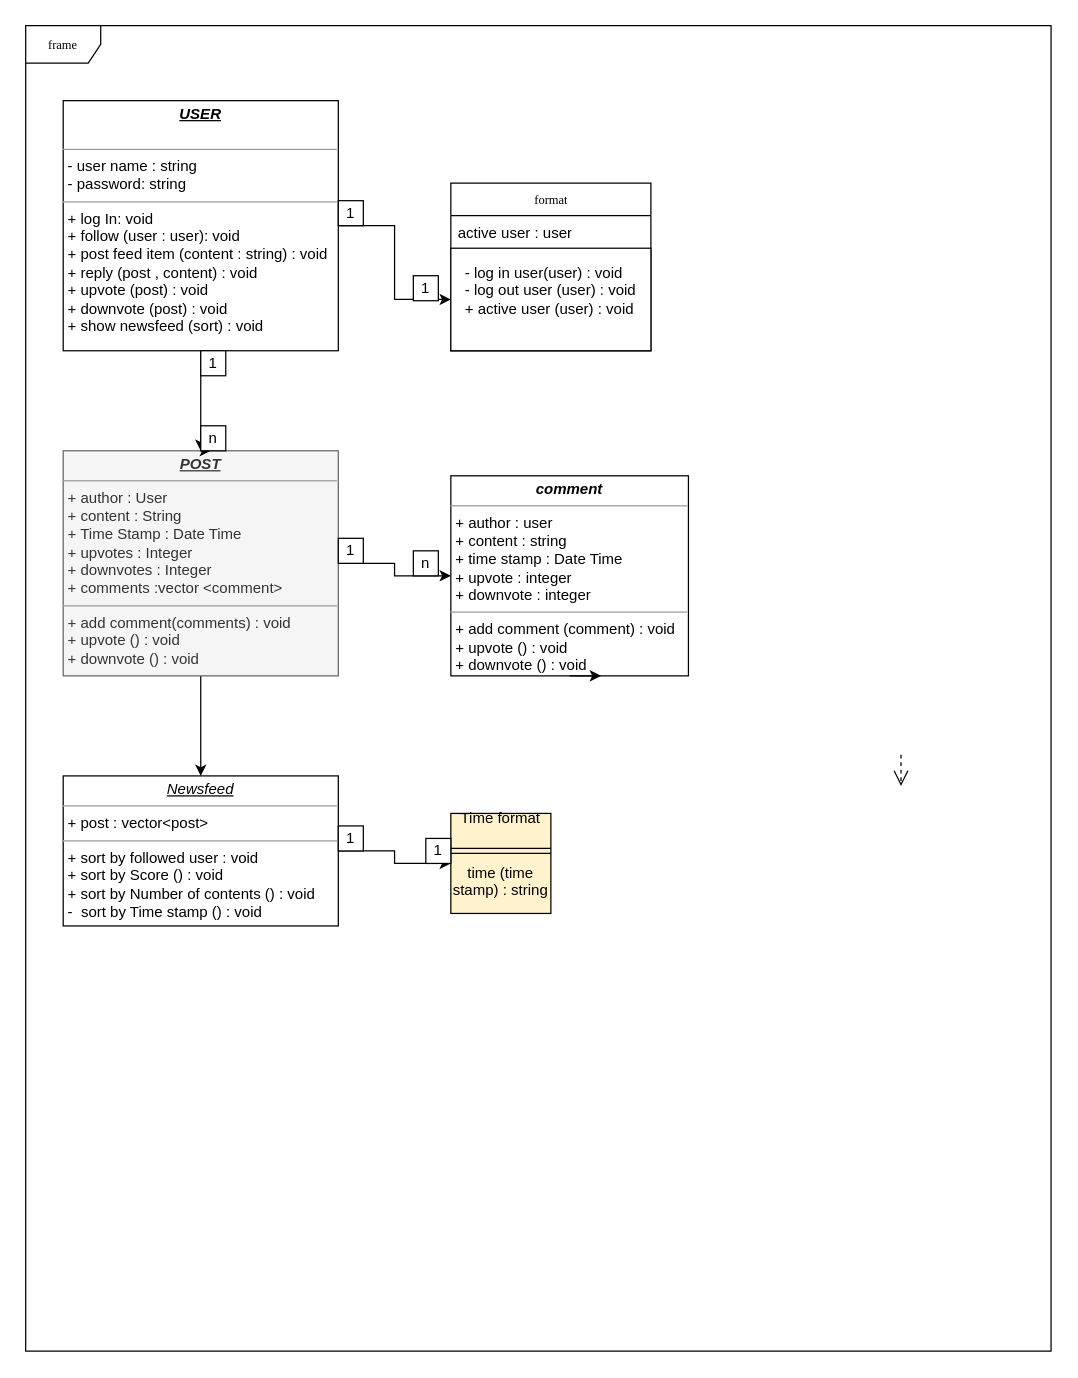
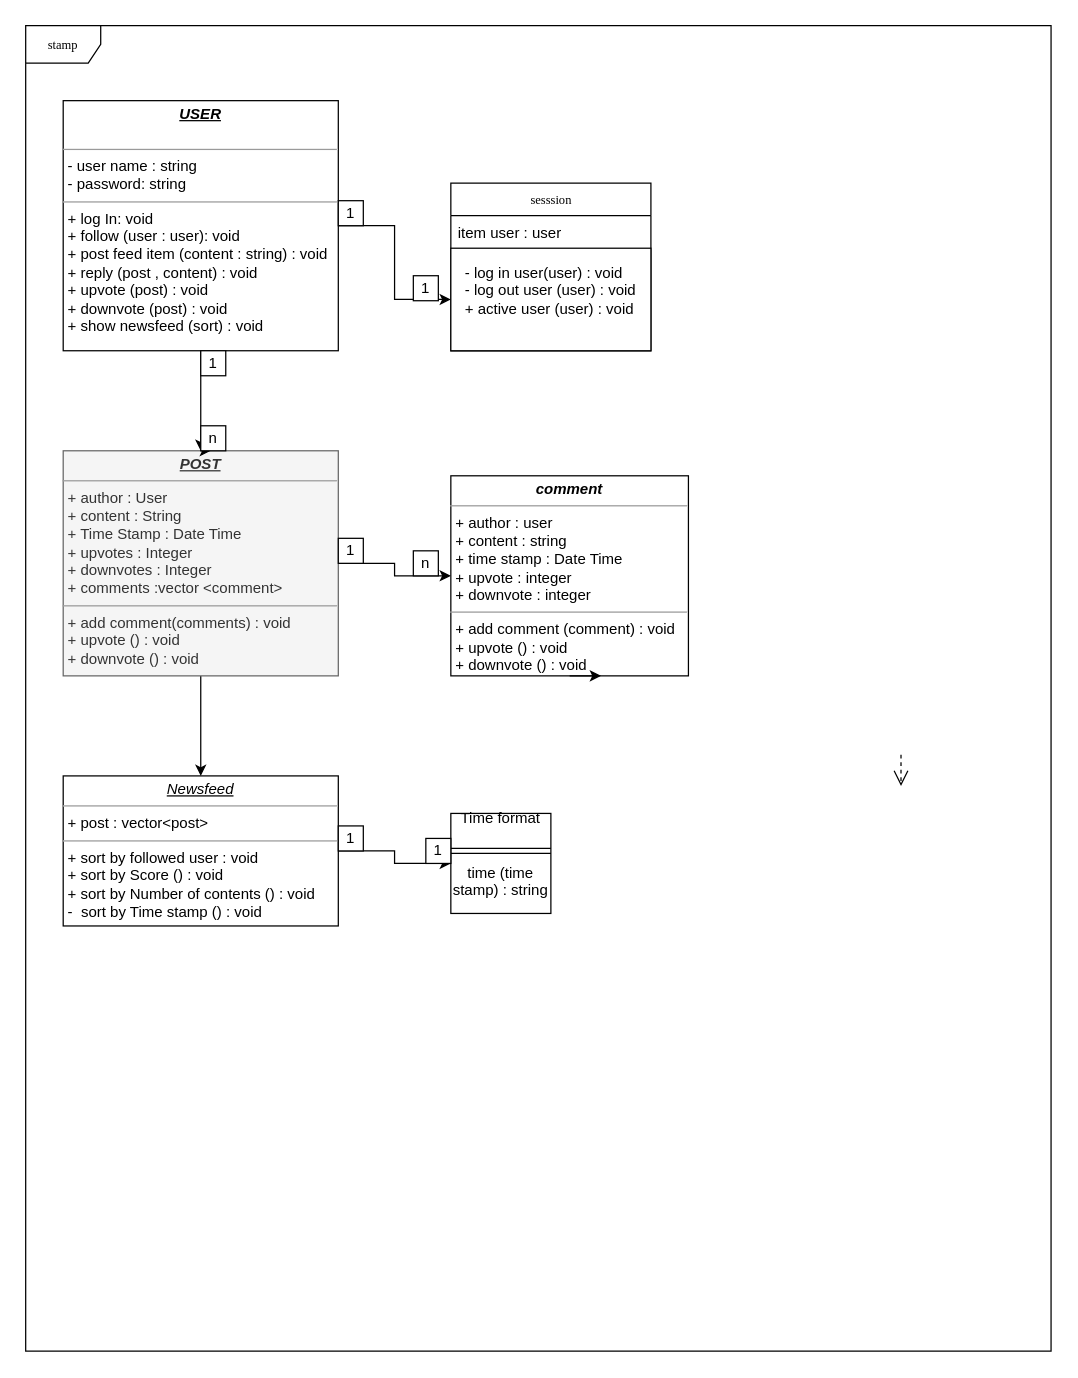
node "frame": label "frame" -> "stamp"
node "format": label "format" -> "sesssion"
node "active user : user": label "active user : user" -> "item user : user"
node "Time format time (time stamp) : string": fillcolor #fff2cc -> #ffffff
